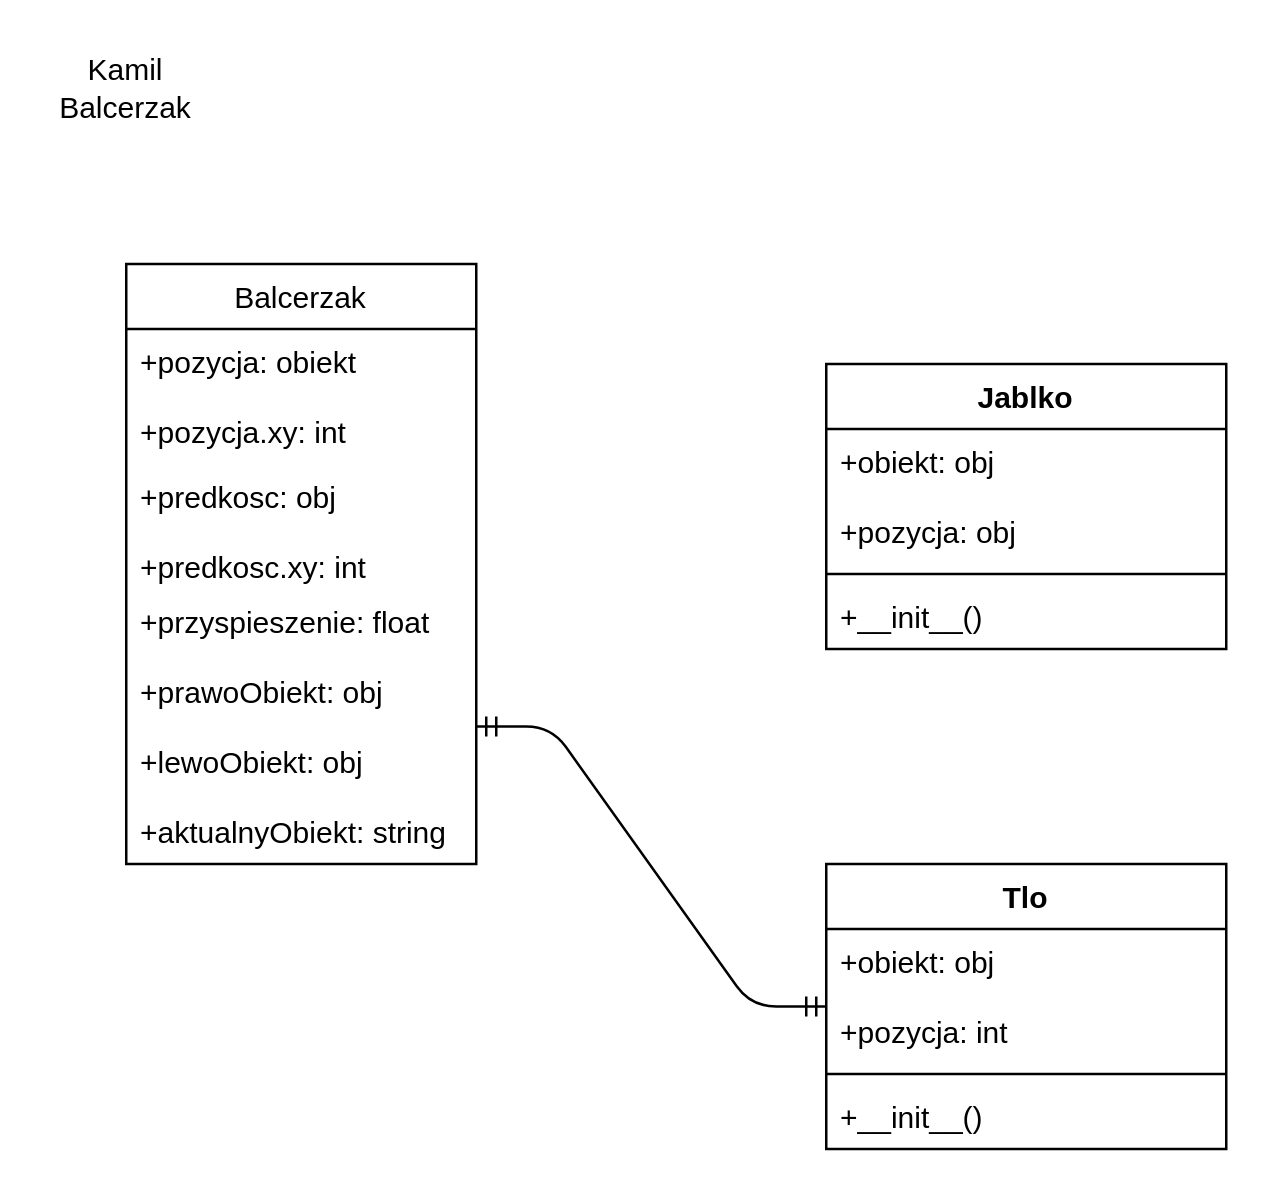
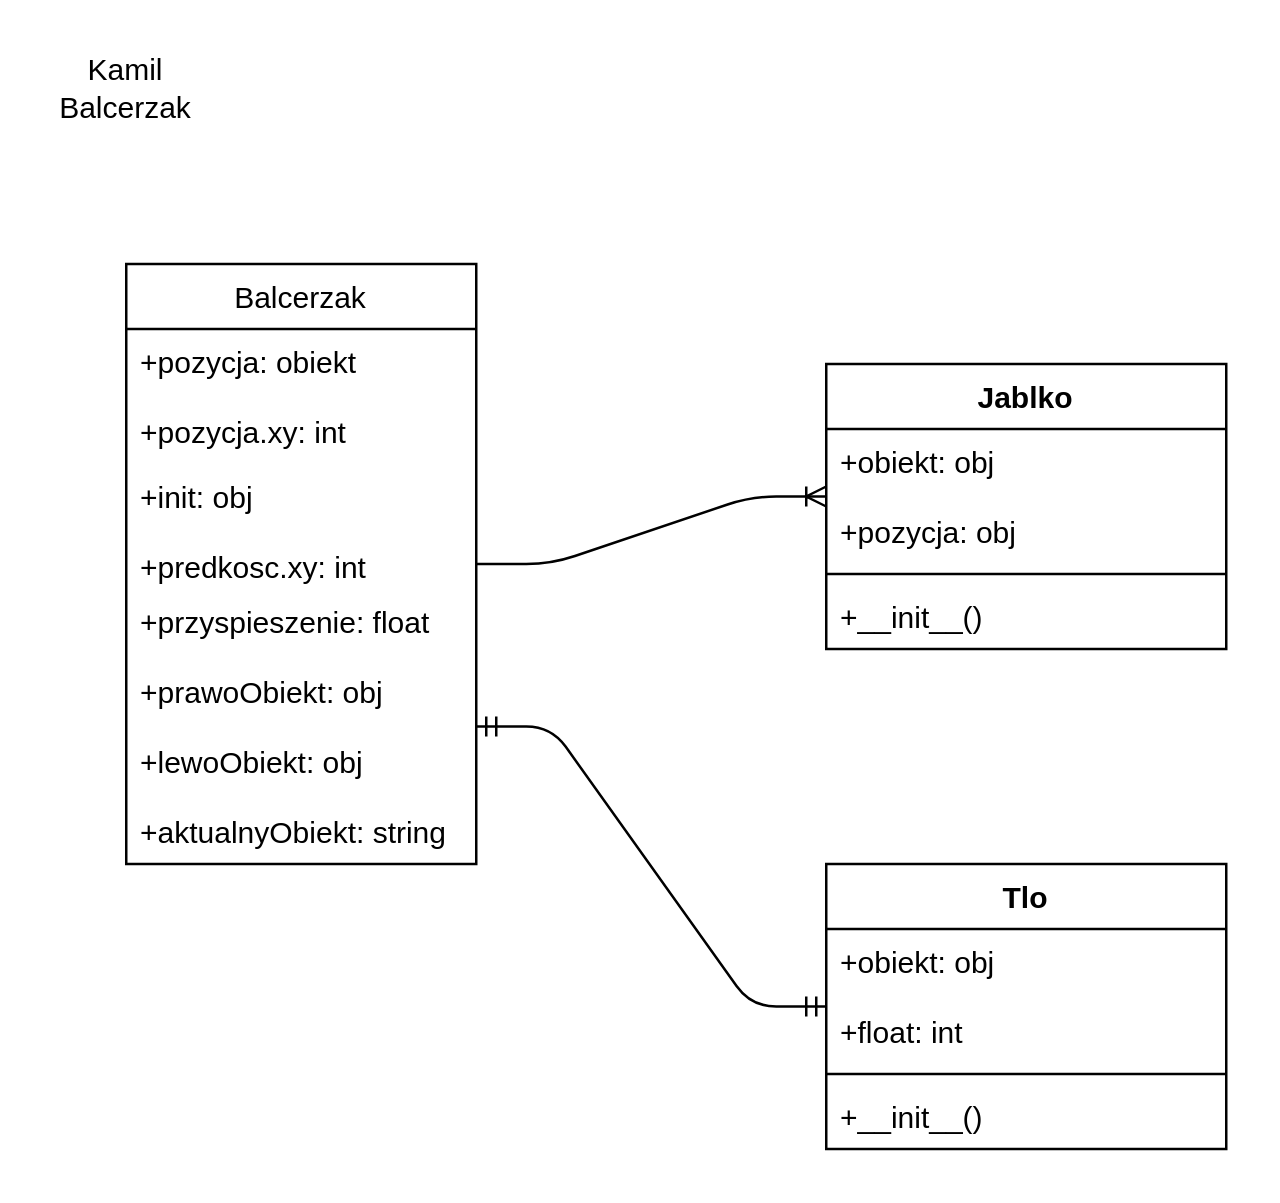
node "+predkosc: obj +predkosc.xy: int": label "+predkosc: obj +predkosc.xy: int" -> "+init: obj +predkosc.xy: int"
edge "Balcerzak" -> "+obiekt: obj +pozycja: obj": added
node "+obiekt: obj +pozycja: int": label "+obiekt: obj +pozycja: int" -> "+obiekt: obj +float: int"
